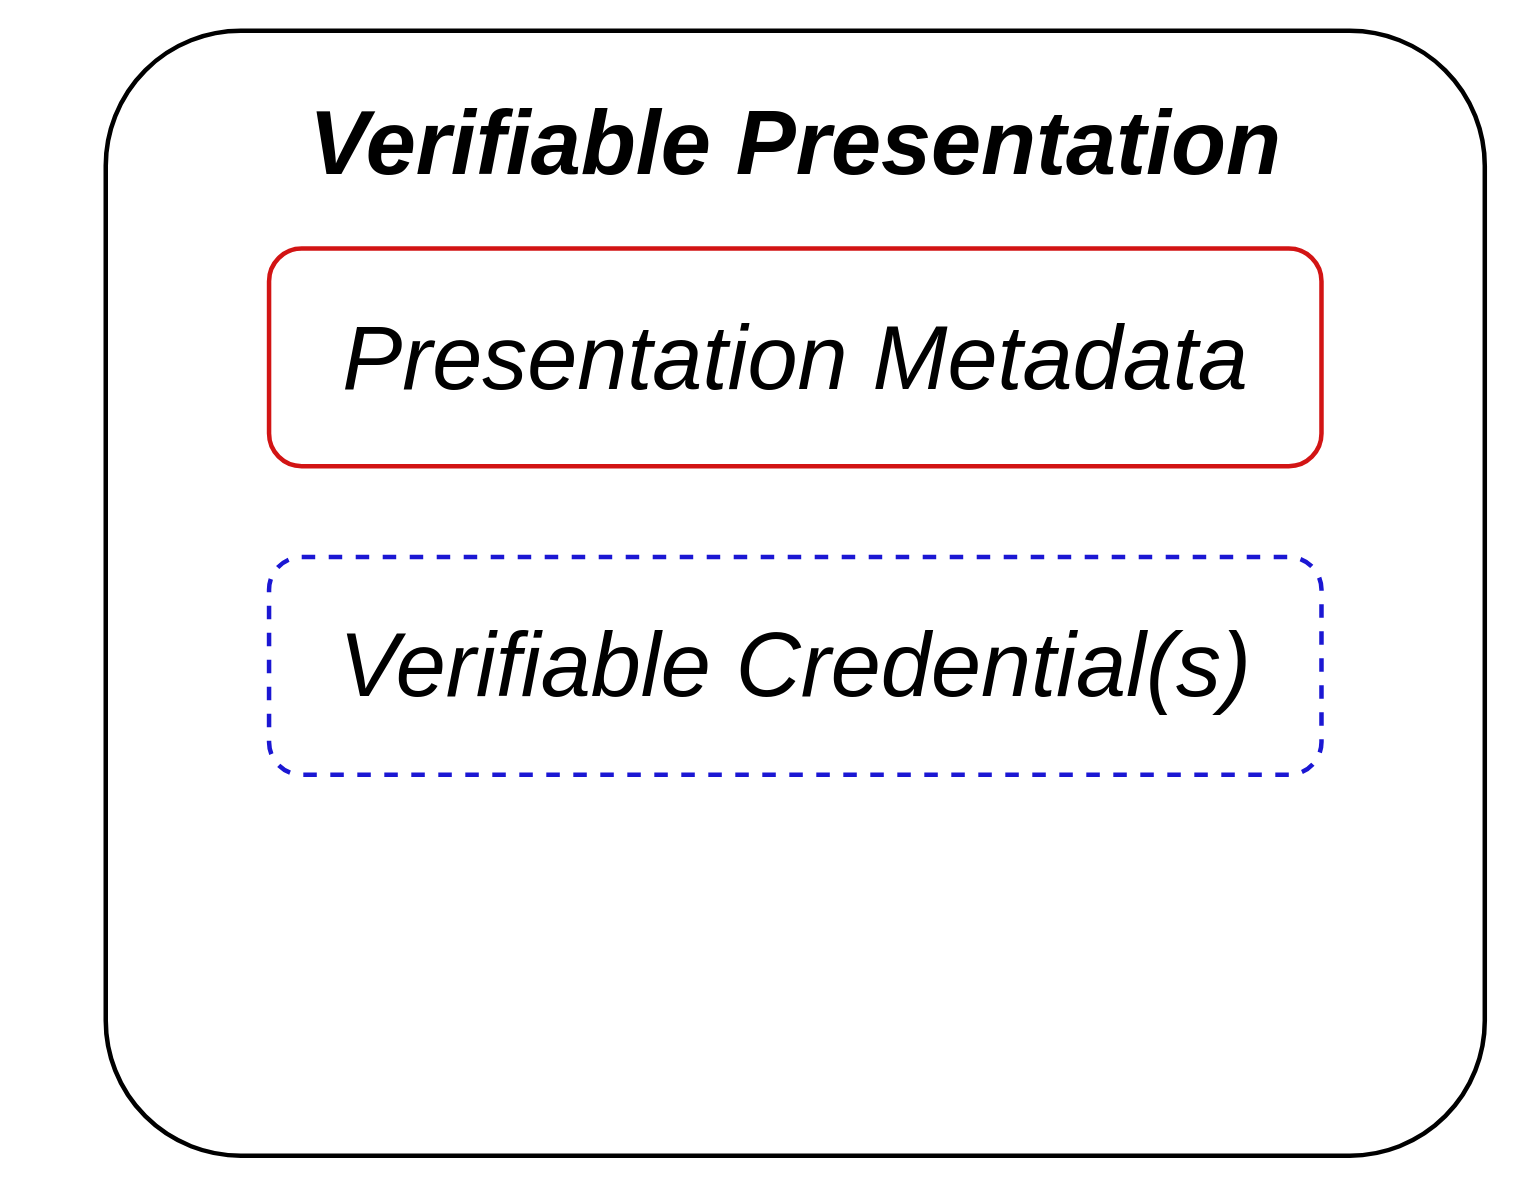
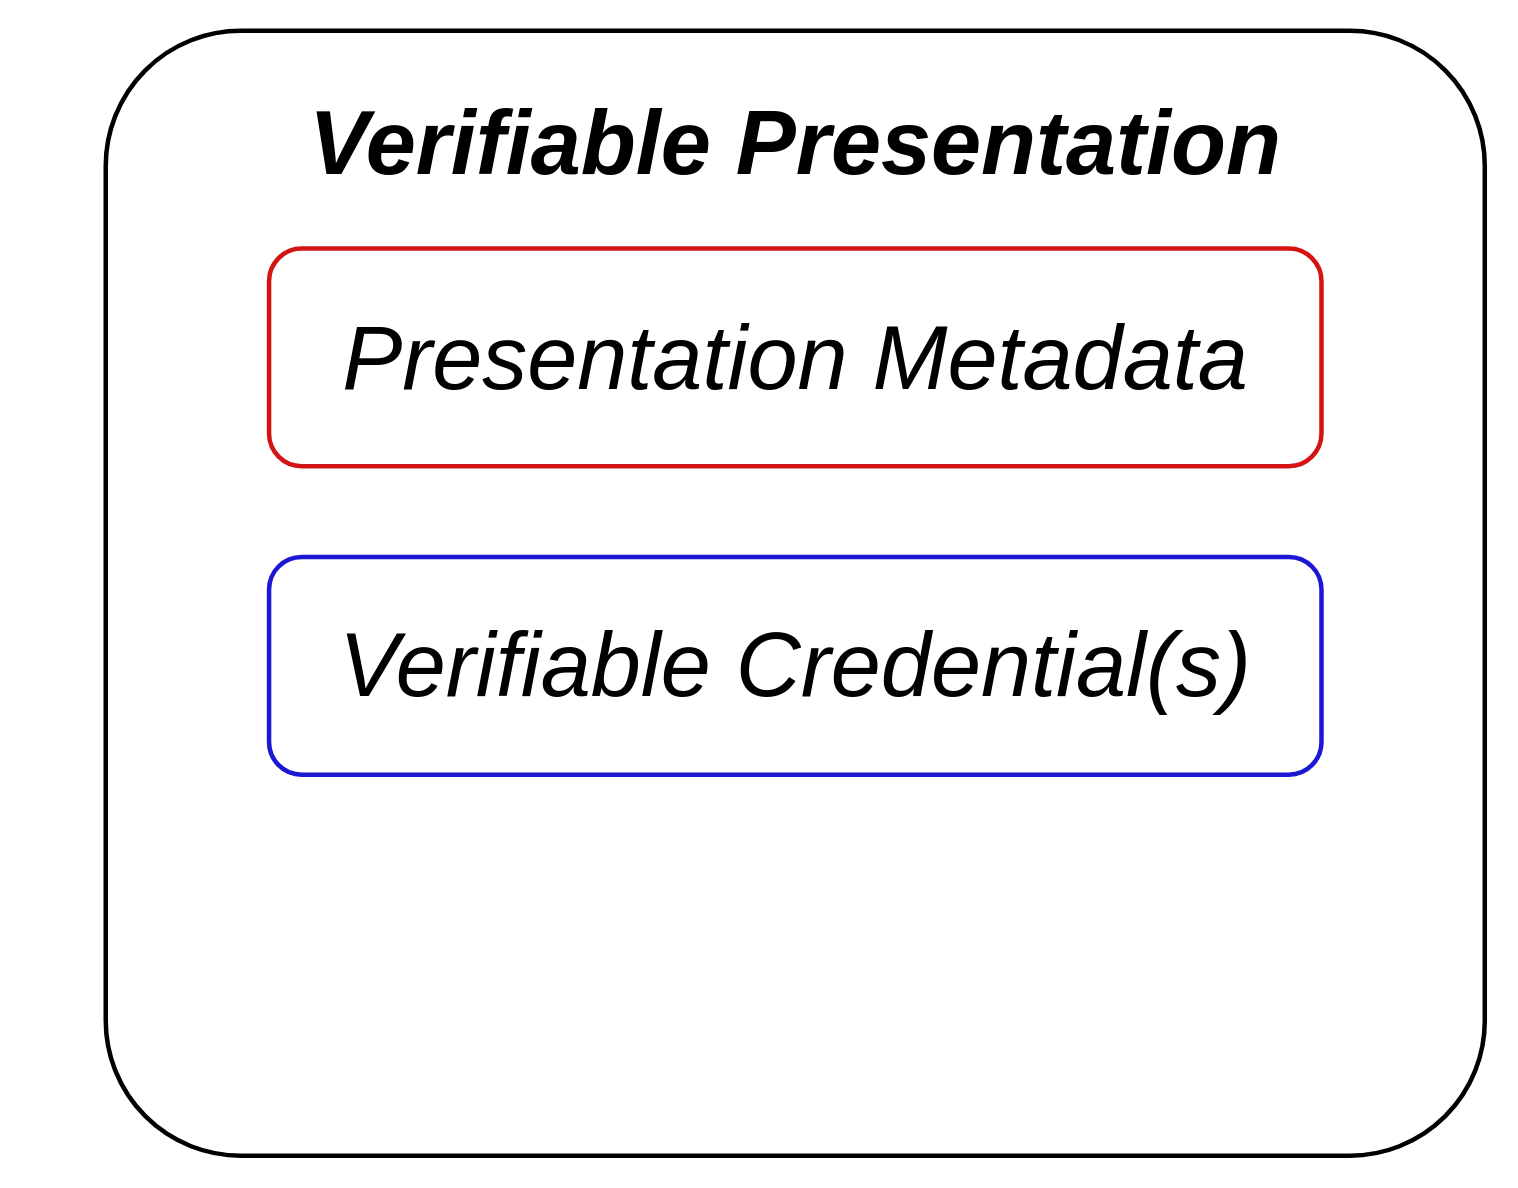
node "Verifiable Credential(s)": style dashed -> solid
